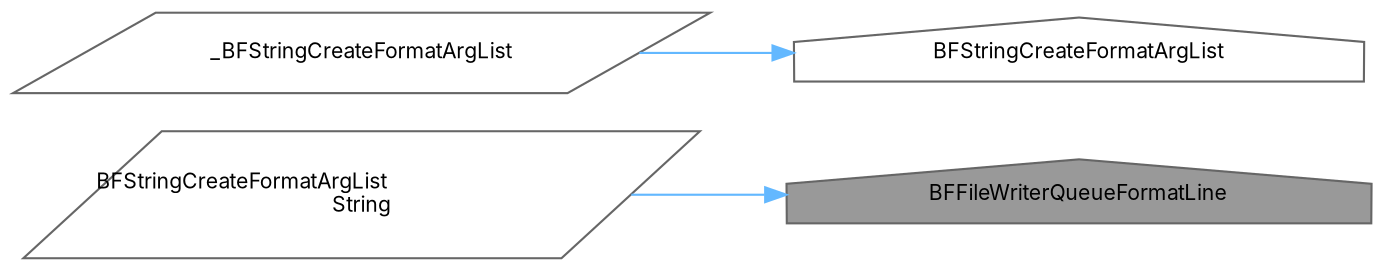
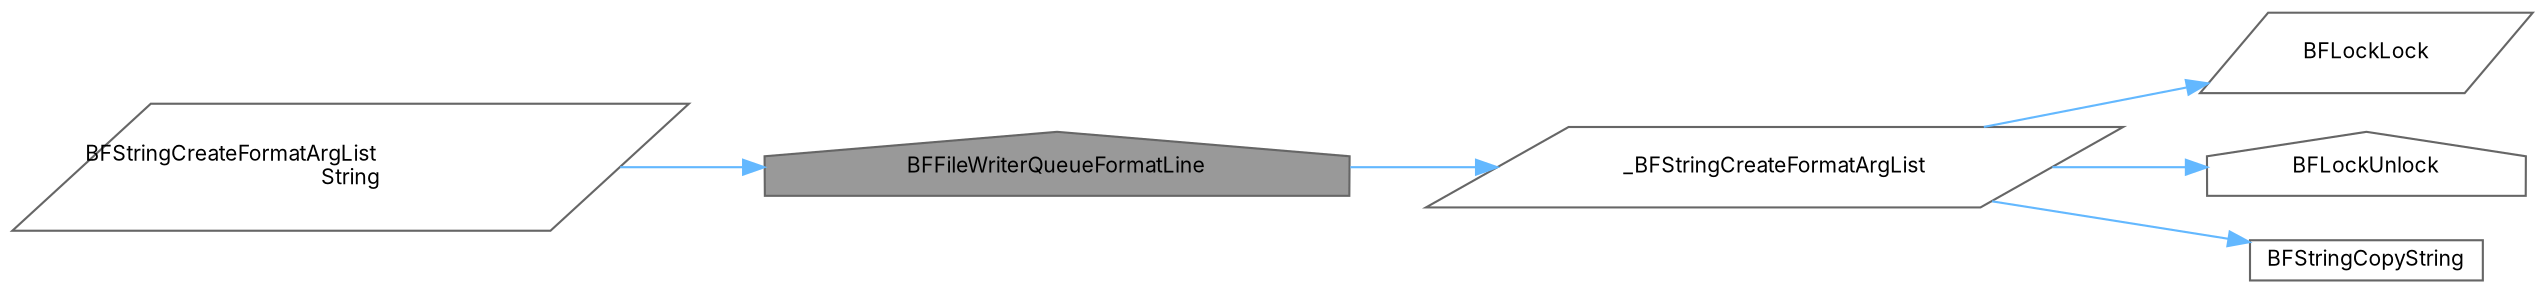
node "BFStringCreateFormatArgList": label "BFStringCreateFormatArgList" -> "BFLockUnlock"
node "BFLockLock": added
edge "BFFileWriterQueueFormatLine" -> "_BFStringCreateFormatArgList": added
node "BFStringCopyString": added
